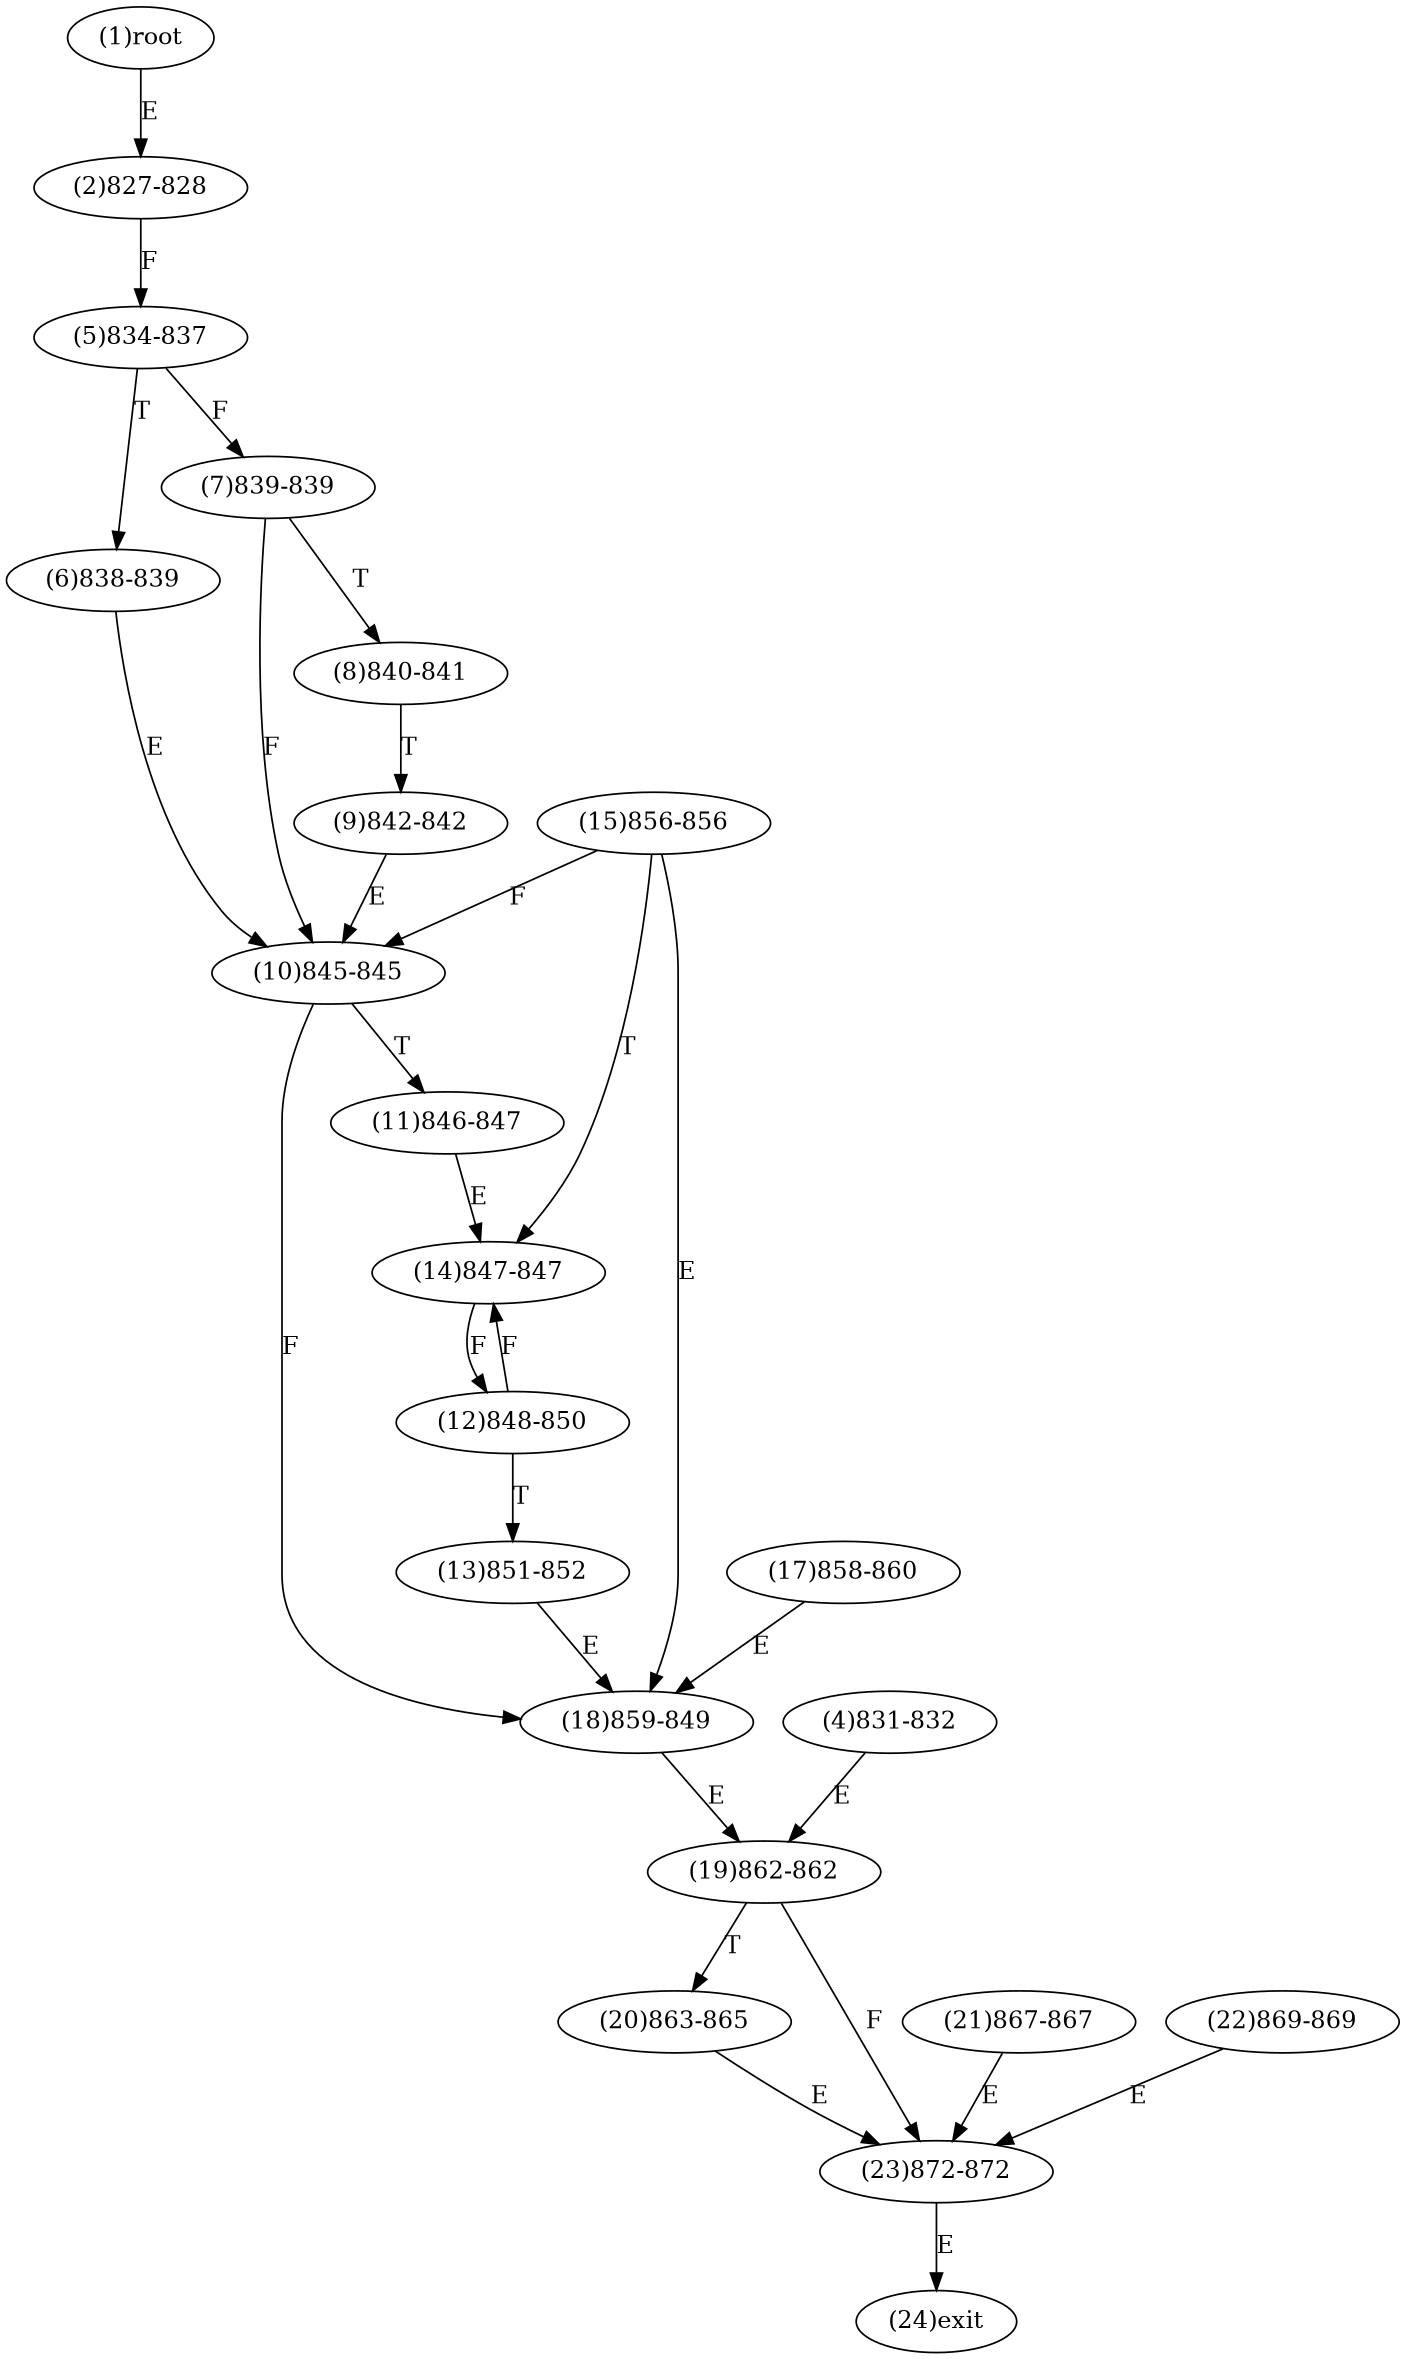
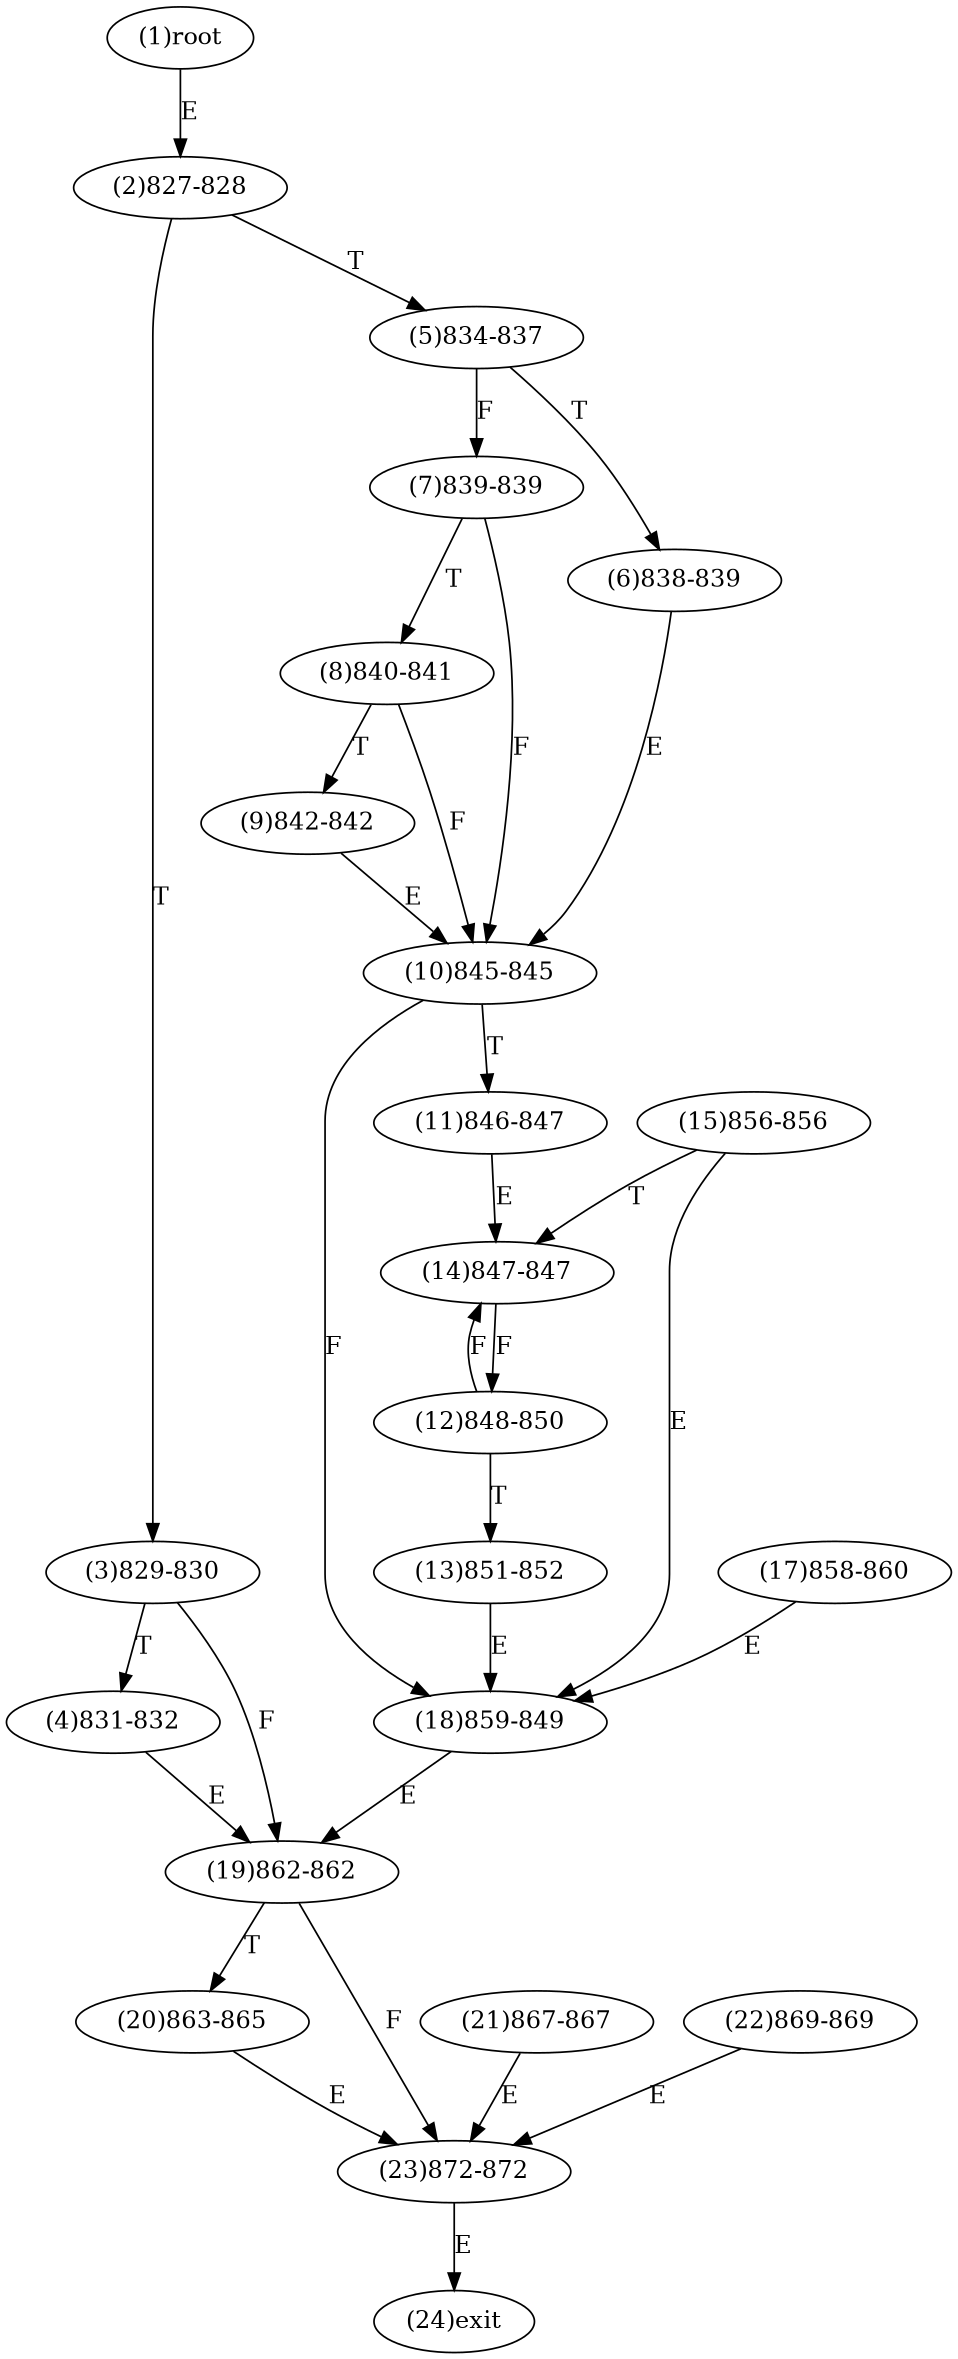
edge "(2)827-828" -> "(5)834-837": label "F" -> "T"
edge "(15)856-856" -> "(10)845-845": now "(8)840-841" -> "(10)845-845"
node "(3)829-830": added
